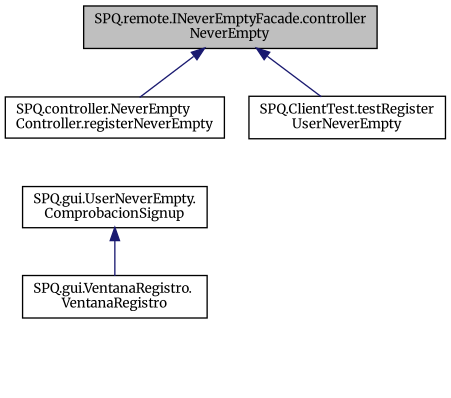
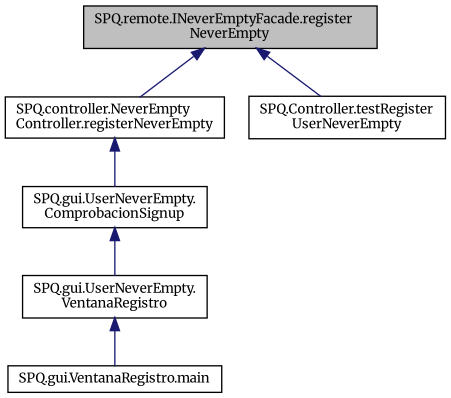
node "SPQ.remote.INeverEmptyFacade.controller NeverEmpty": label "SPQ.remote.INeverEmptyFacade.controller NeverEmpty" -> "SPQ.remote.INeverEmptyFacade.register NeverEmpty"
node "SPQ.ClientTest.testRegister UserNeverEmpty": label "SPQ.ClientTest.testRegister UserNeverEmpty" -> "SPQ.Controller.testRegister UserNeverEmpty"
edge "SPQ.gui.UserNeverEmpty. ComprobacionSignup" -> "SPQ.controller.NeverEmpty Controller.registerNeverEmpty": added
node "SPQ.gui.VentanaRegistro. VentanaRegistro": label "SPQ.gui.VentanaRegistro. VentanaRegistro" -> "SPQ.gui.UserNeverEmpty. VentanaRegistro"
node "SPQ.gui.VentanaRegistro.main": added
